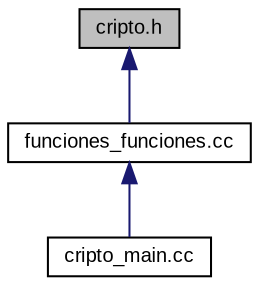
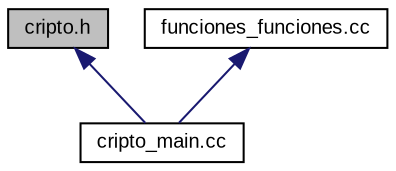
edge "funciones_funciones.cc" -> "cripto.h": now "cripto_main.cc" -> "cripto.h"
